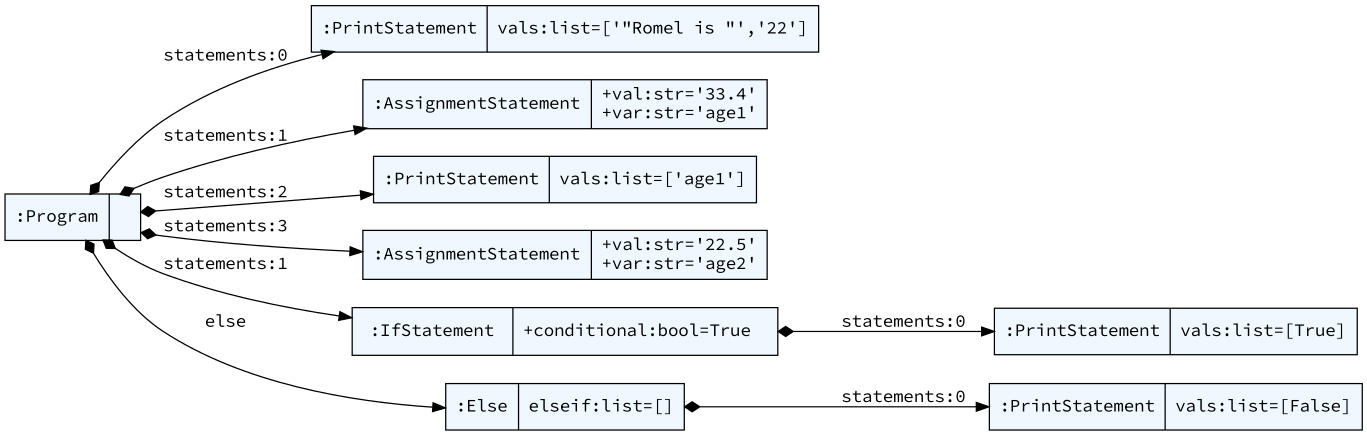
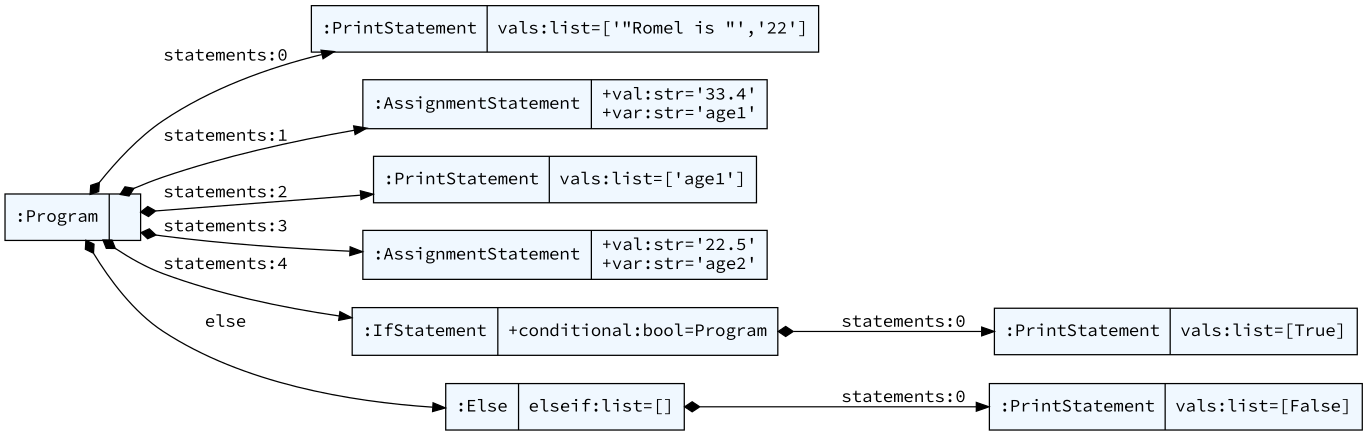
edge ":Program" -- ":IfStatement": label "statements:1" -> "statements:4"
node ":IfStatement": text "+conditional:bool=True" -> "+conditional:bool=Program"
